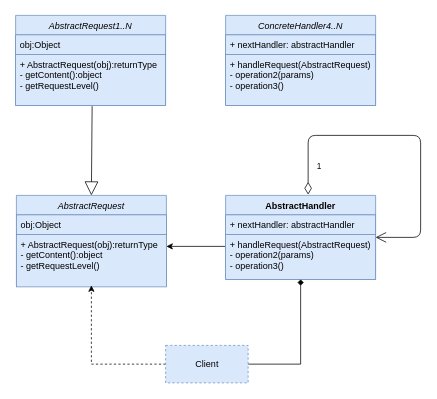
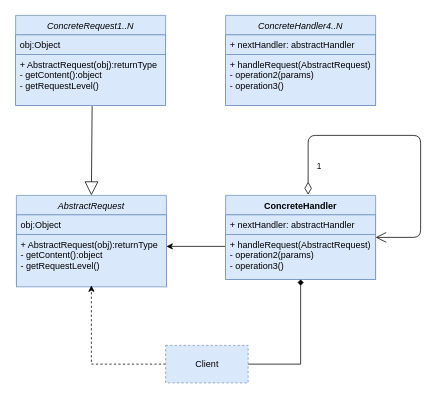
node "AbstractRequest1..N": label "AbstractRequest1..N" -> "ConcreteRequest1..N"
node "AbstractHandler": label "AbstractHandler" -> "ConcreteHandler"
